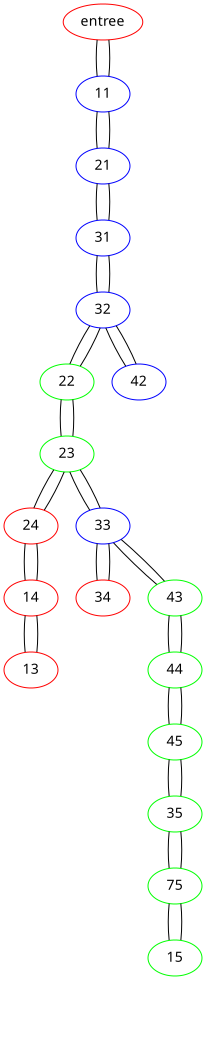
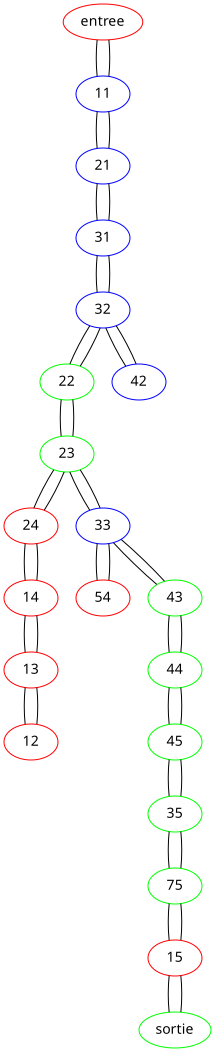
node "34": label "34" -> "54"
node "12": added
node "15": color green -> red
node "sortie": added
